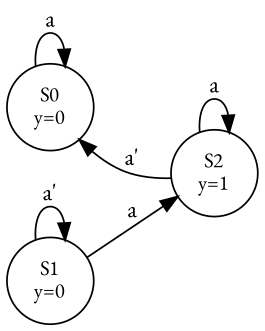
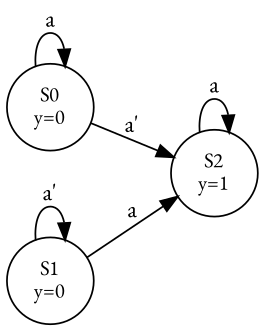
edge "S2 y=1" -> "S0 y=0": reversed
